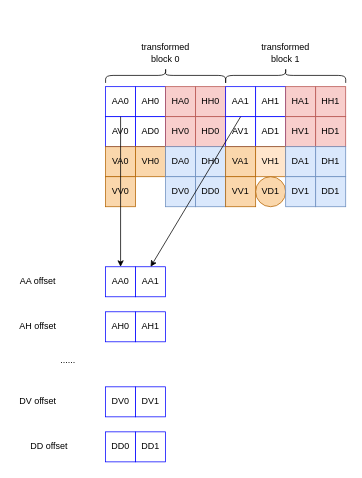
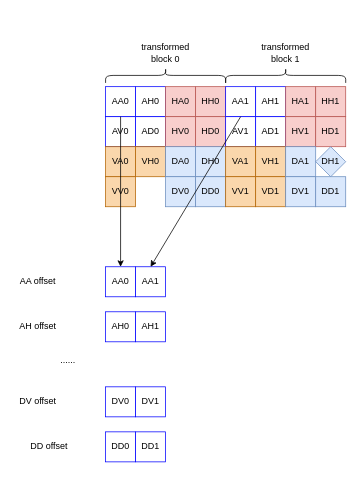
node "VH1": fillcolor #ffe6cc -> #fad7ac
node "DH1": shape rectangle -> diamond
node "VD1": shape ellipse -> rectangle
